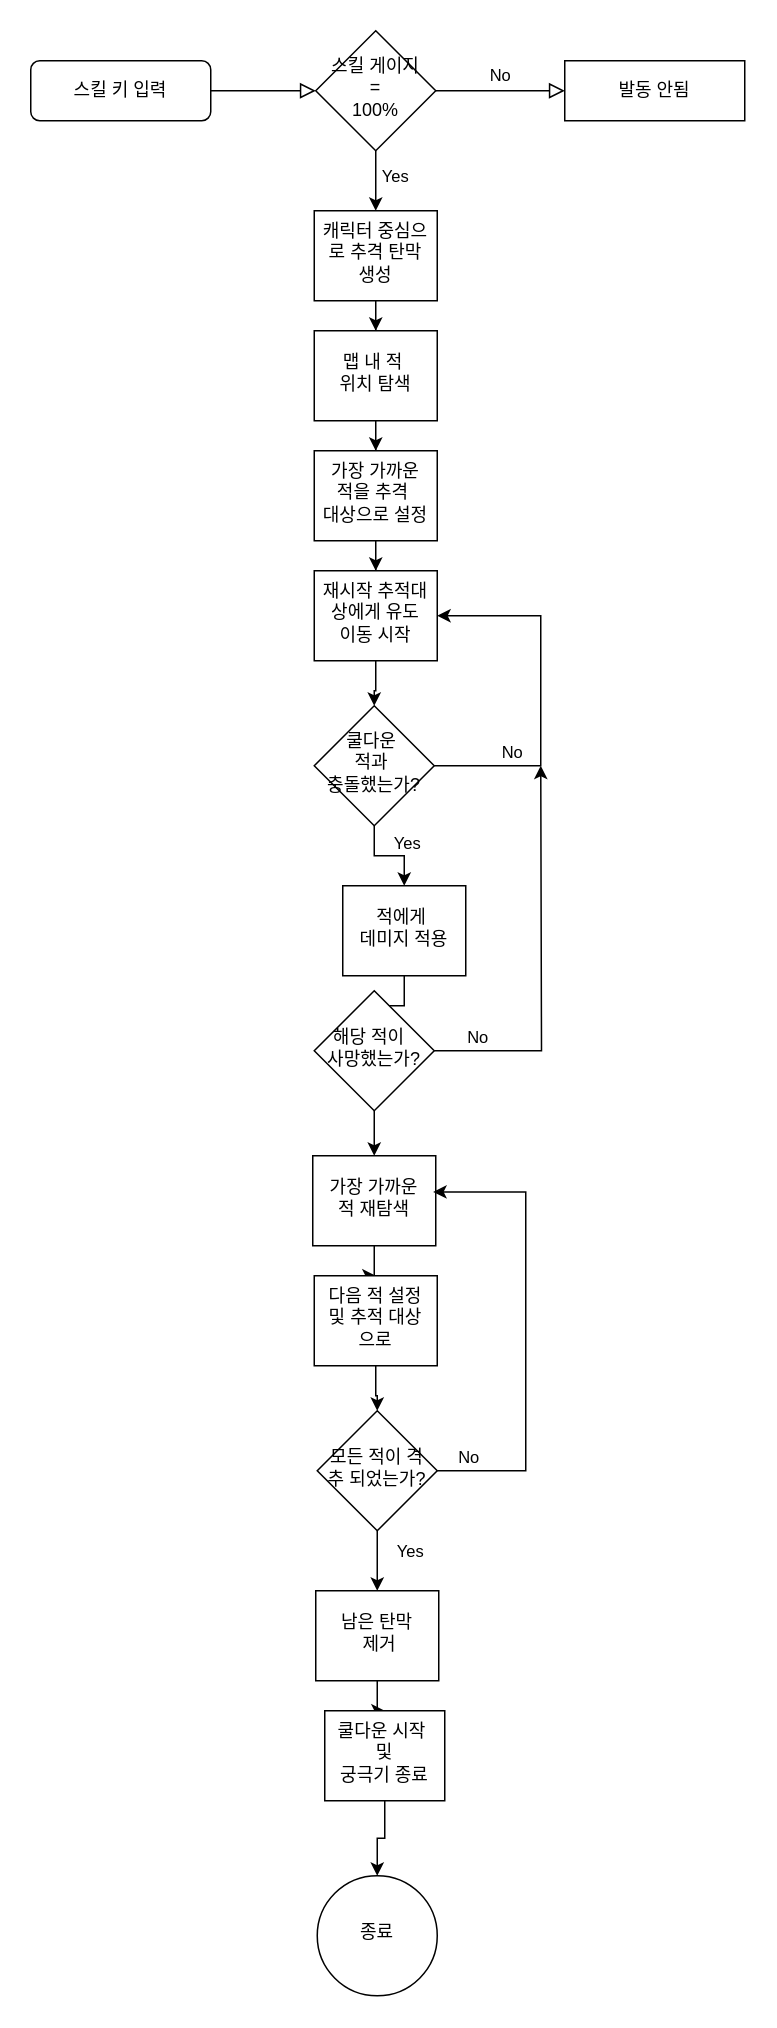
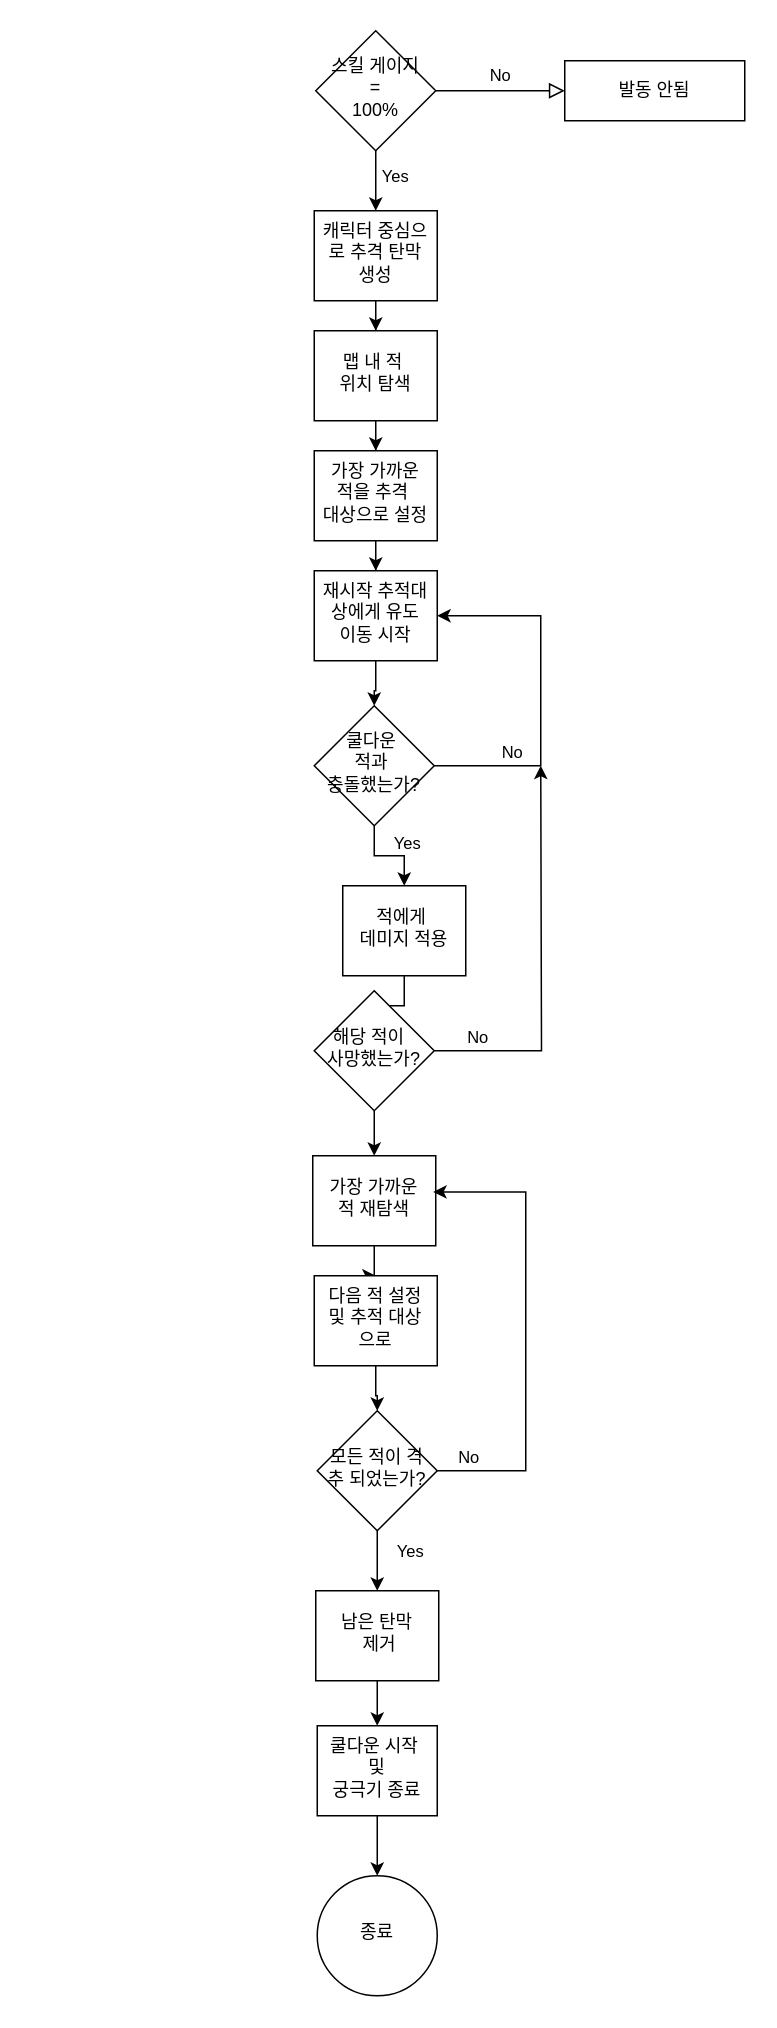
node "스킬 키 입력": removed
edge "스킬 키 입력" -> "스킬 게이지 = 100%": removed
node "쿨다운 시작 및 궁극기 종료": moved (385, 1756) -> (377, 1771)
